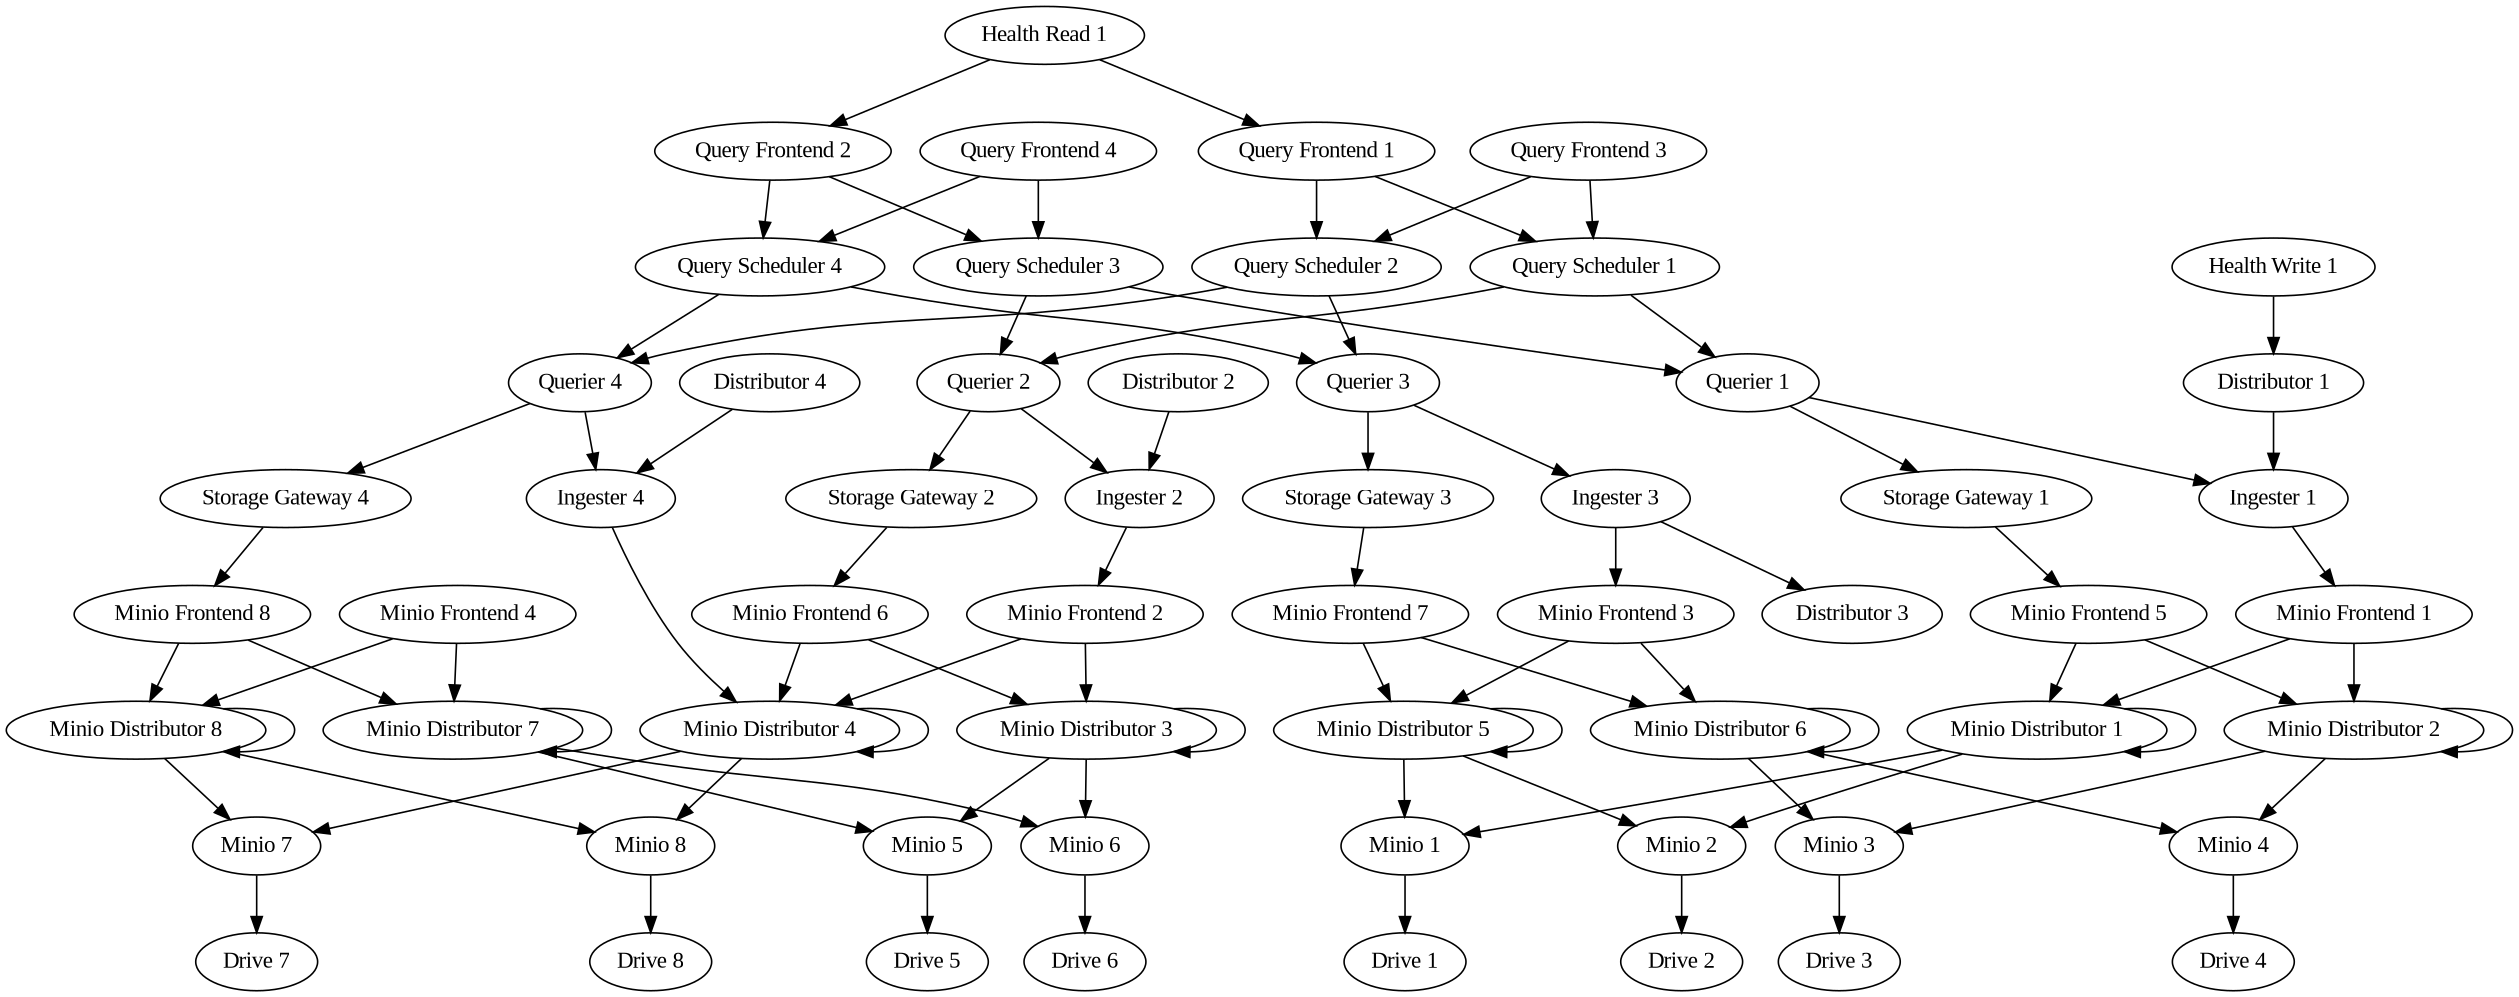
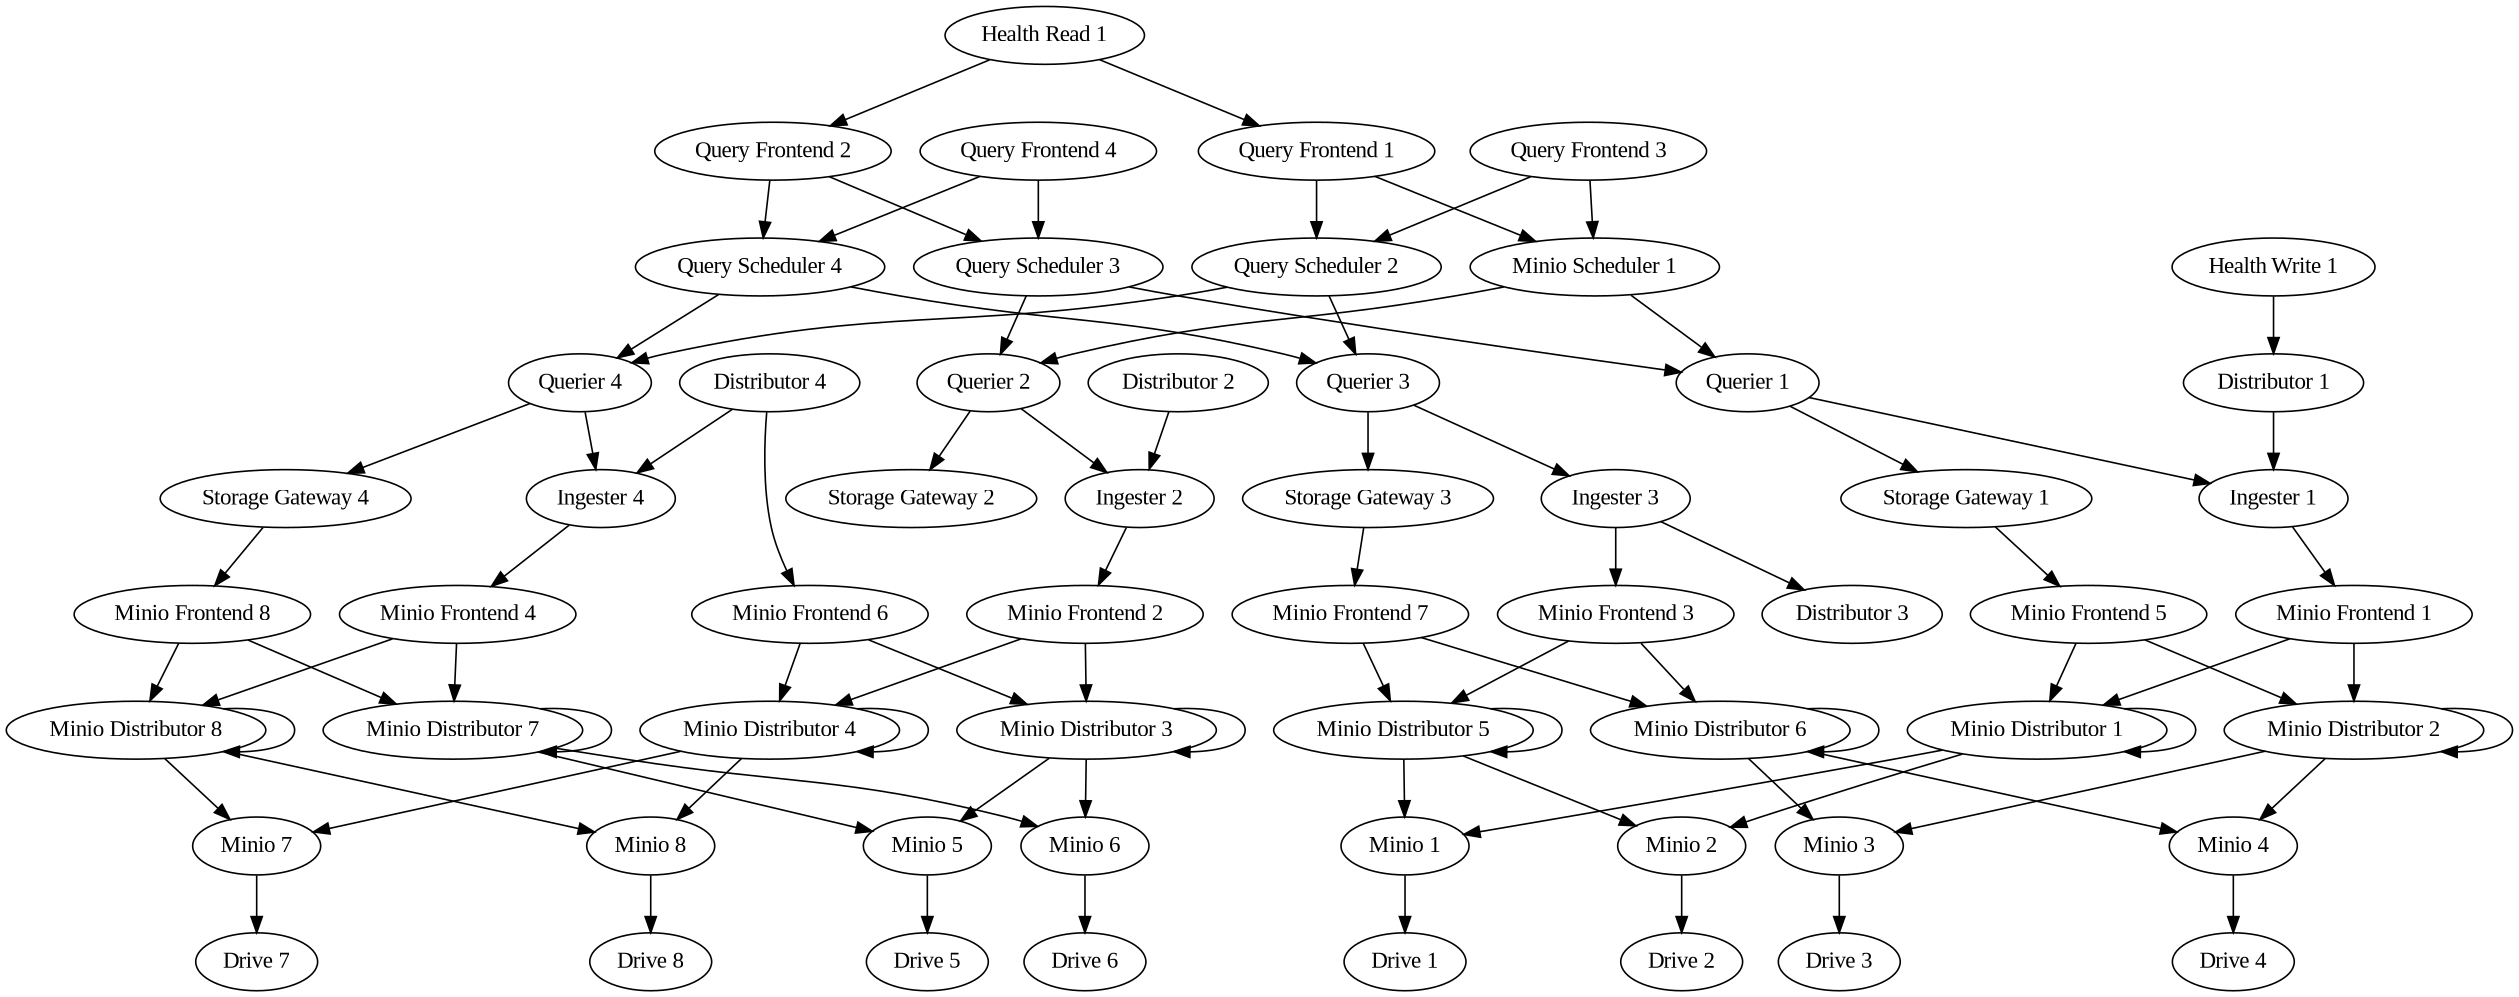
node "Query Scheduler 1": label "Query Scheduler 1" -> "Minio Scheduler 1"
edge "Storage Gateway 2" -> "Minio Frontend 6": now "Distributor 4" -> "Minio Frontend 6"
edge "Ingester 4" -> "Minio Distributor 4": now "Ingester 4" -> "Minio Frontend 4"
